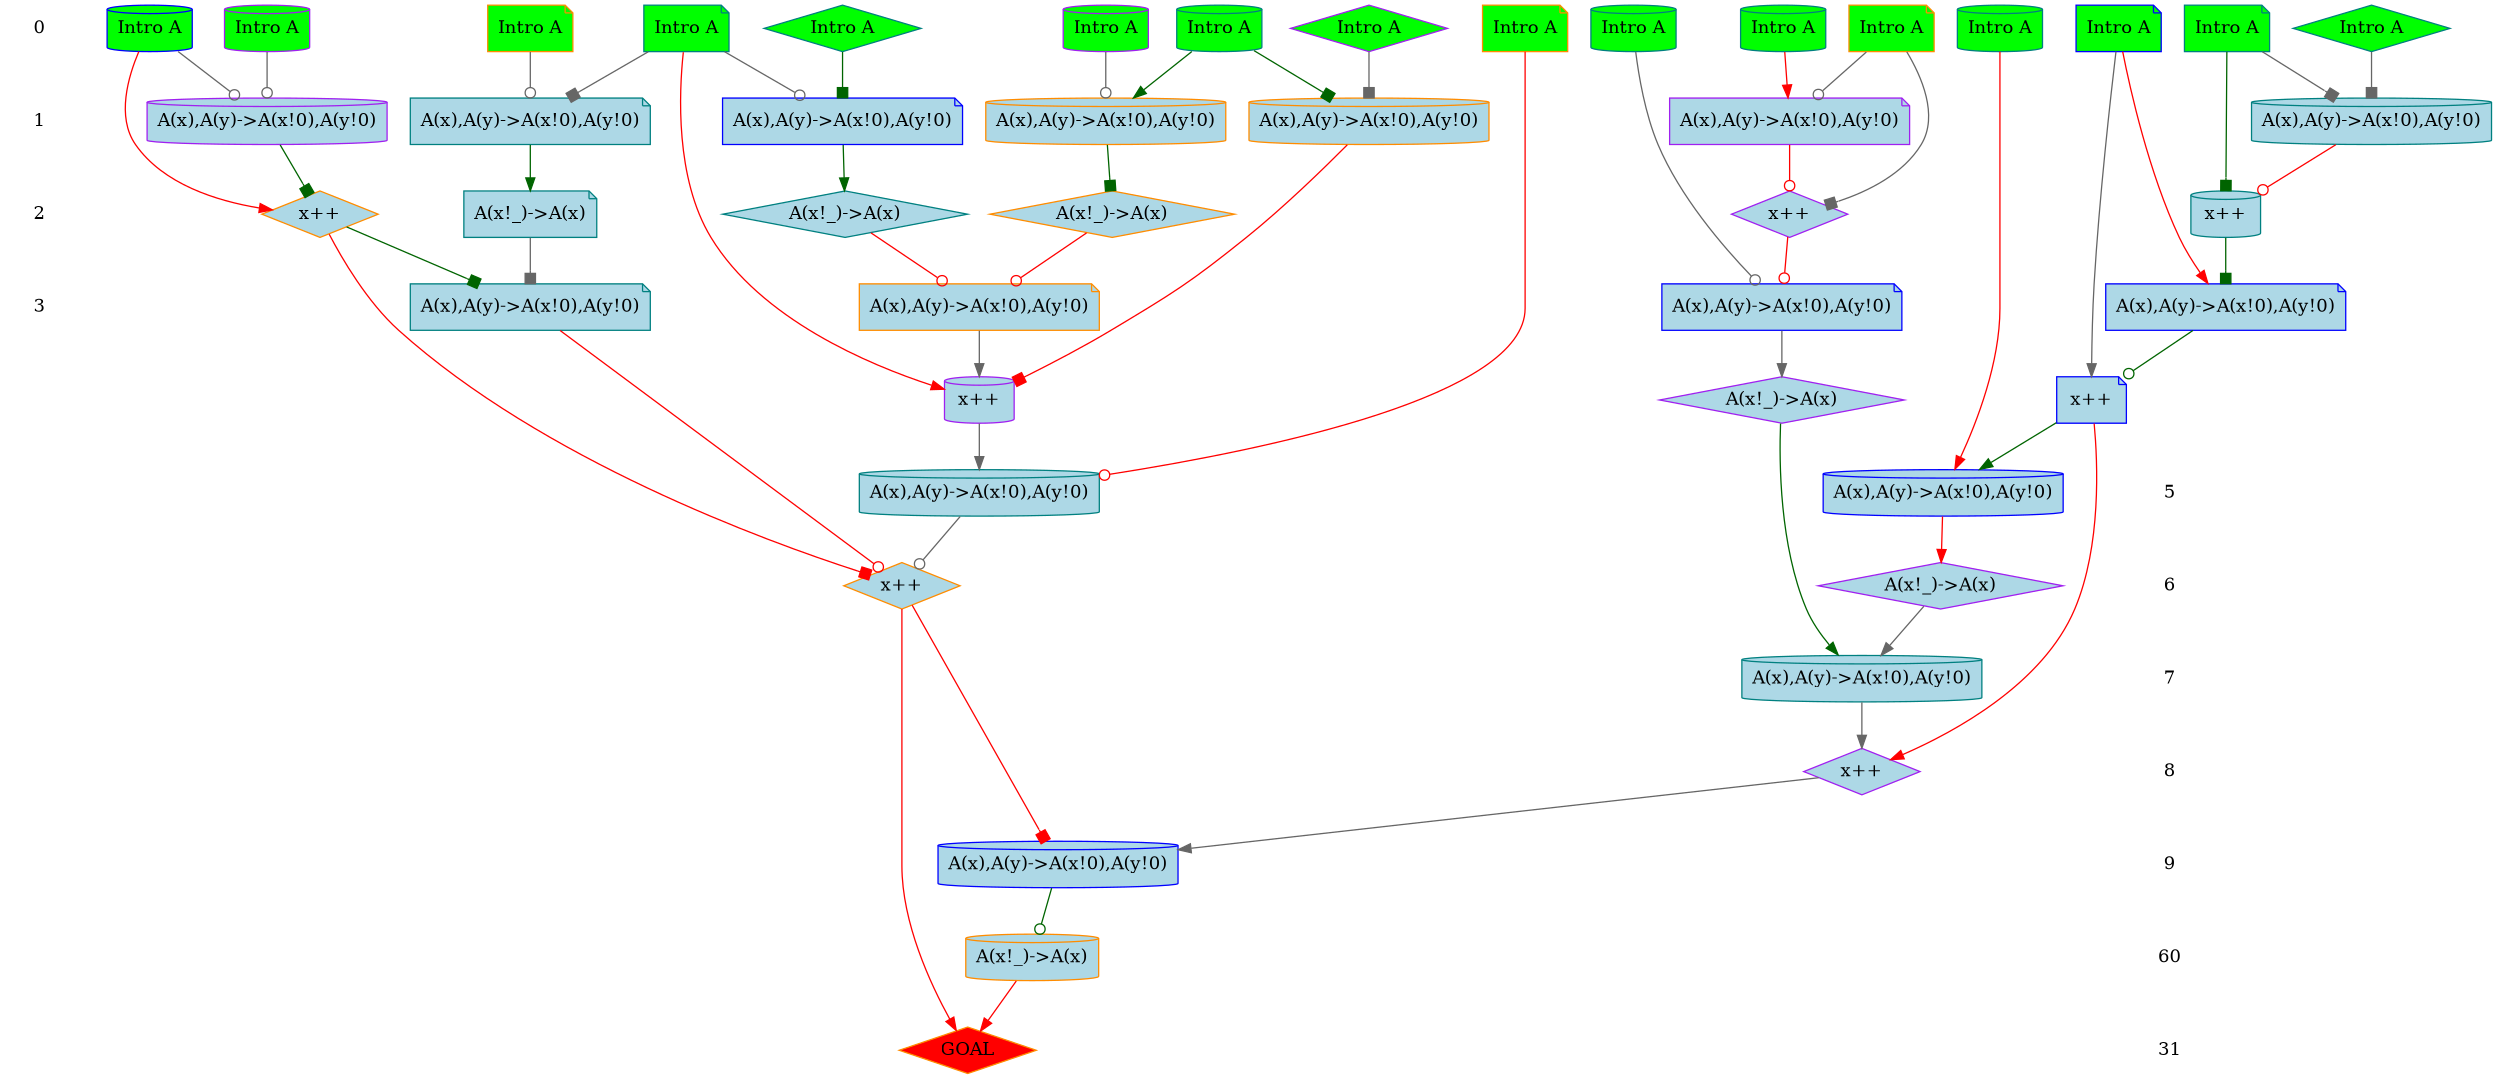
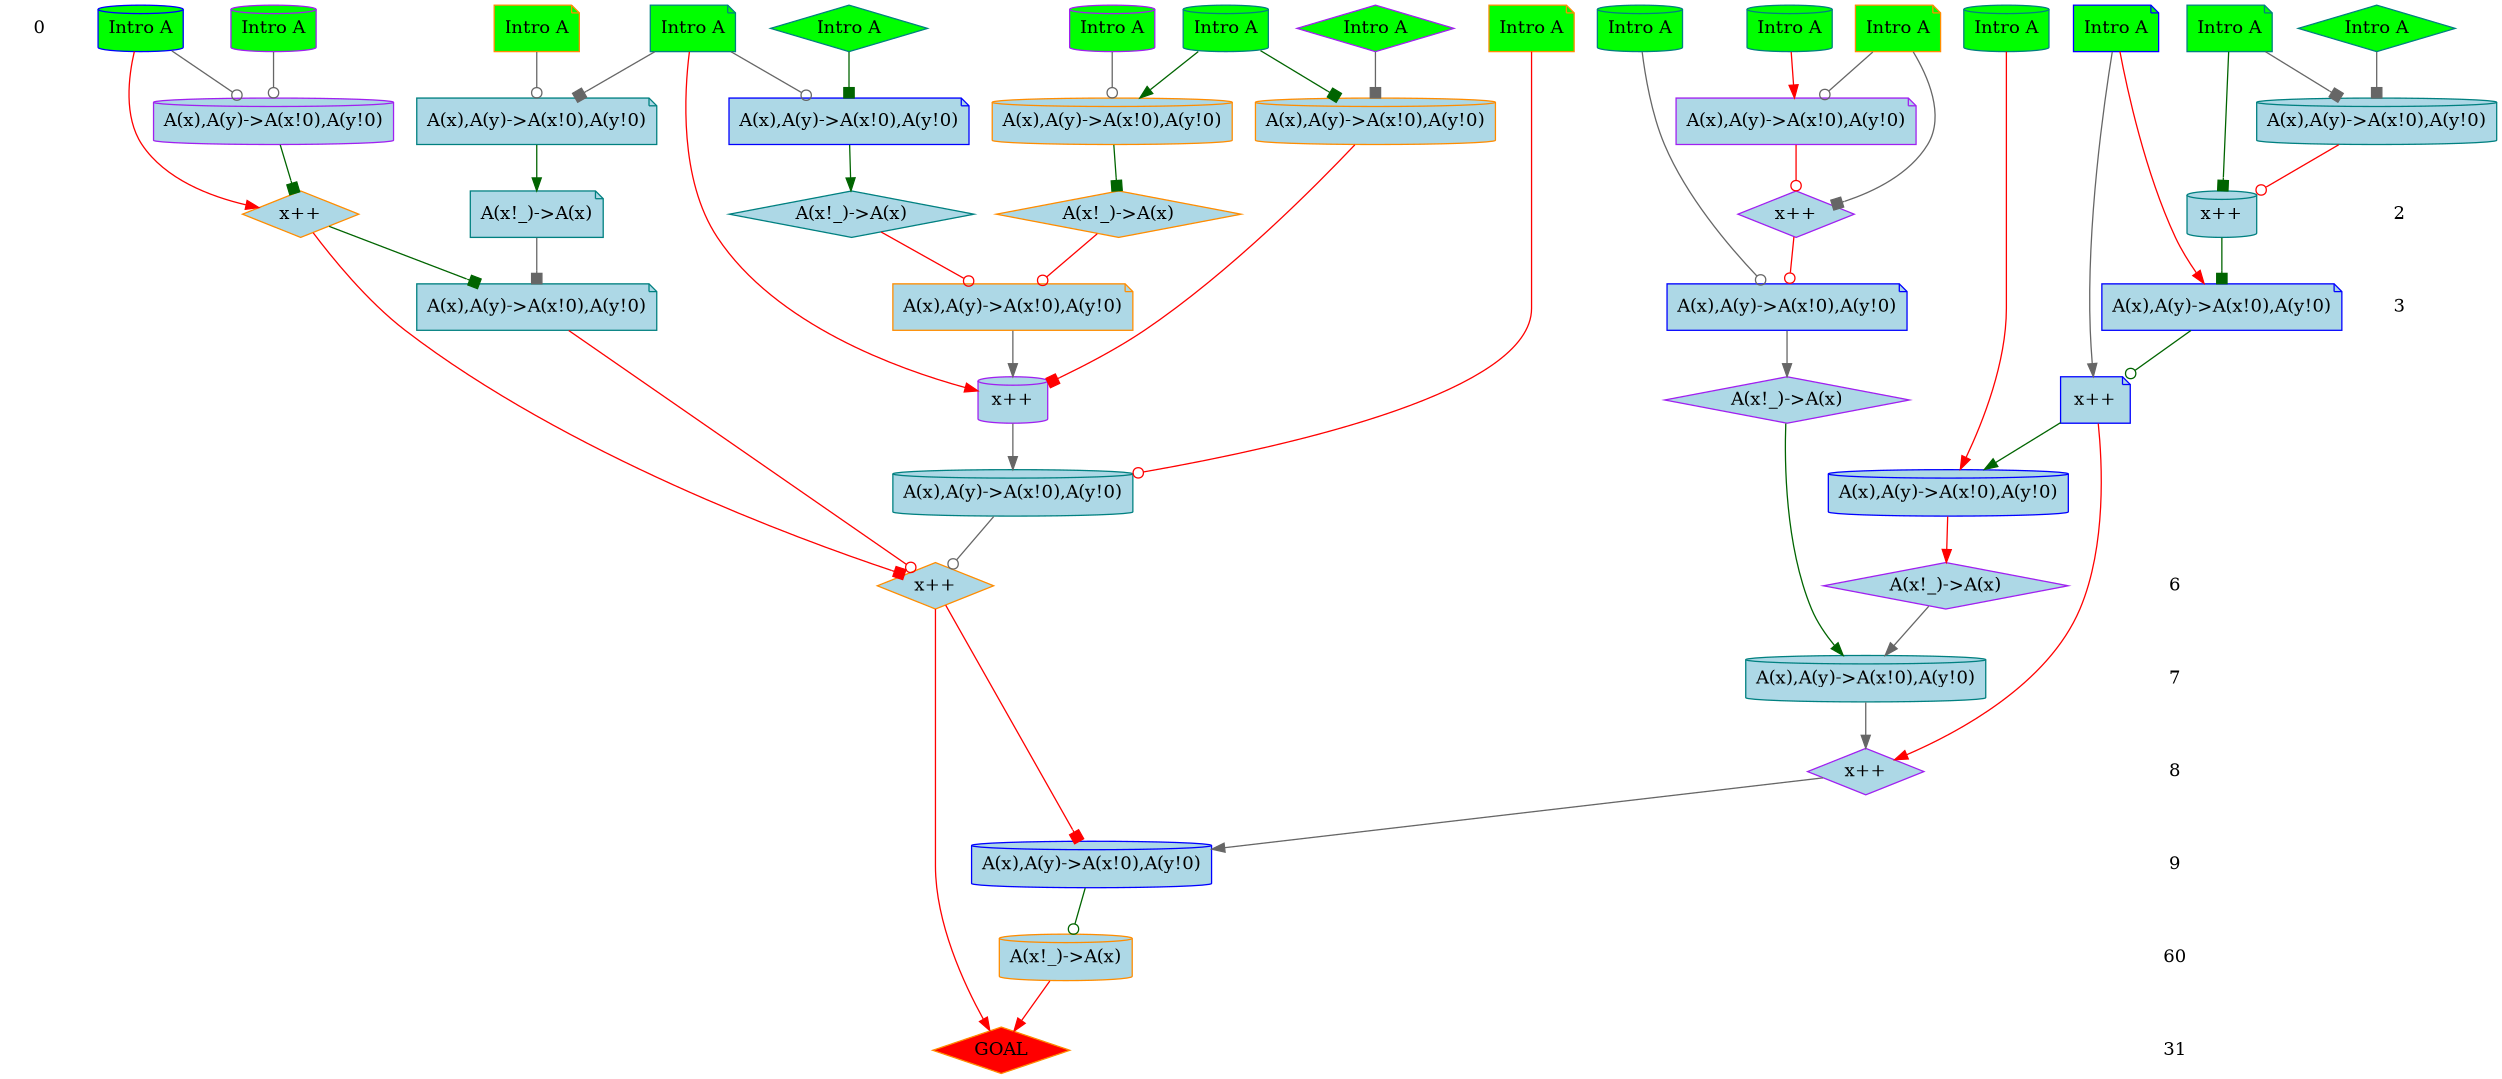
node "1": removed
node "5": removed
